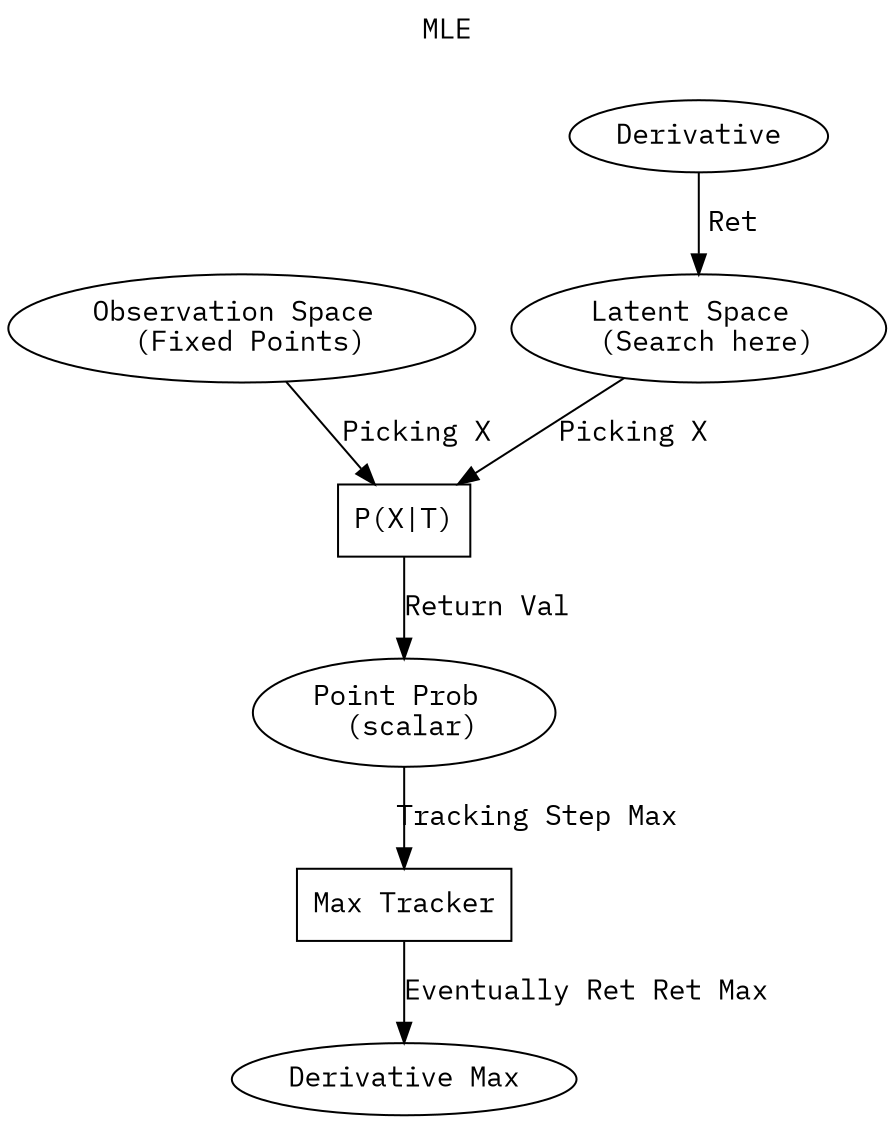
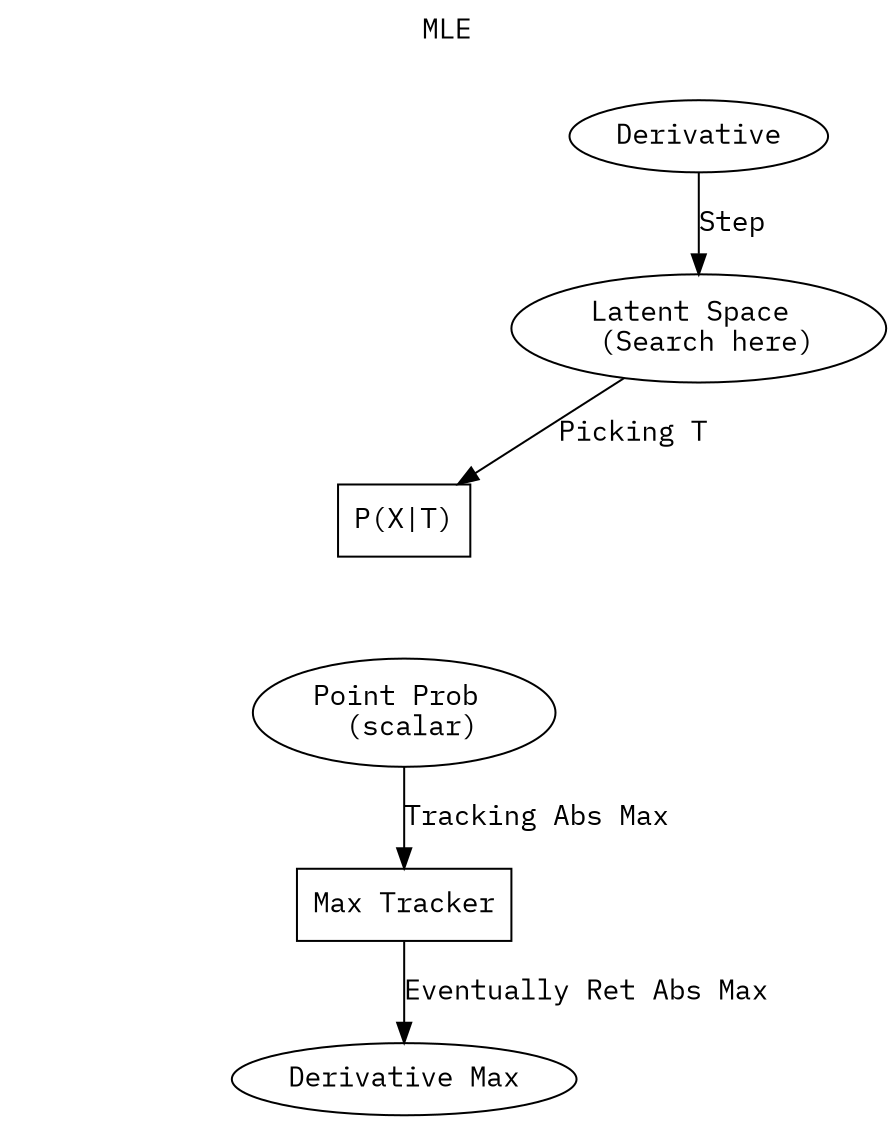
edge "Derivative" -> "Latent Space (Search here)": label "Ret" -> "Step"
node "Observation Space (Fixed Points)": removed
edge "Latent Space (Search here)" -> "P(X|T)": label "Picking X" -> "Picking T"
edge "P(X|T)" -> "Point Prob (scalar)": removed, label "Return Val"
edge "Point Prob (scalar)" -> "Max Tracker": label "Tracking Step Max" -> "Tracking Abs Max"
edge "Max Tracker" -> "Derivative Max": label "Eventually Ret Ret Max" -> "Eventually Ret Abs Max"
